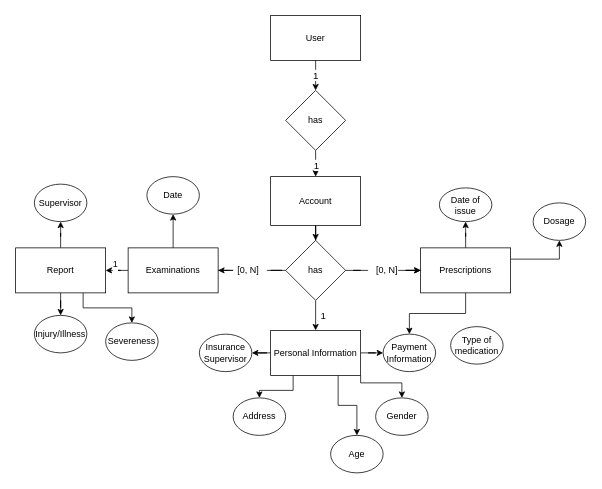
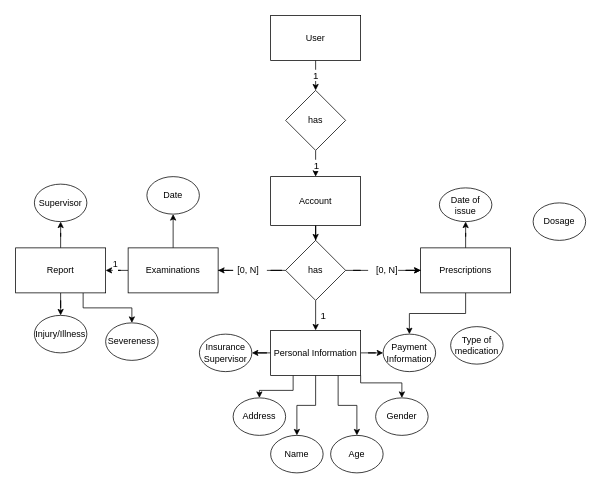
edge "Prescriptions" -> "Dosage": removed
edge "Personal Information" -> "Name": added
node "Name": added
